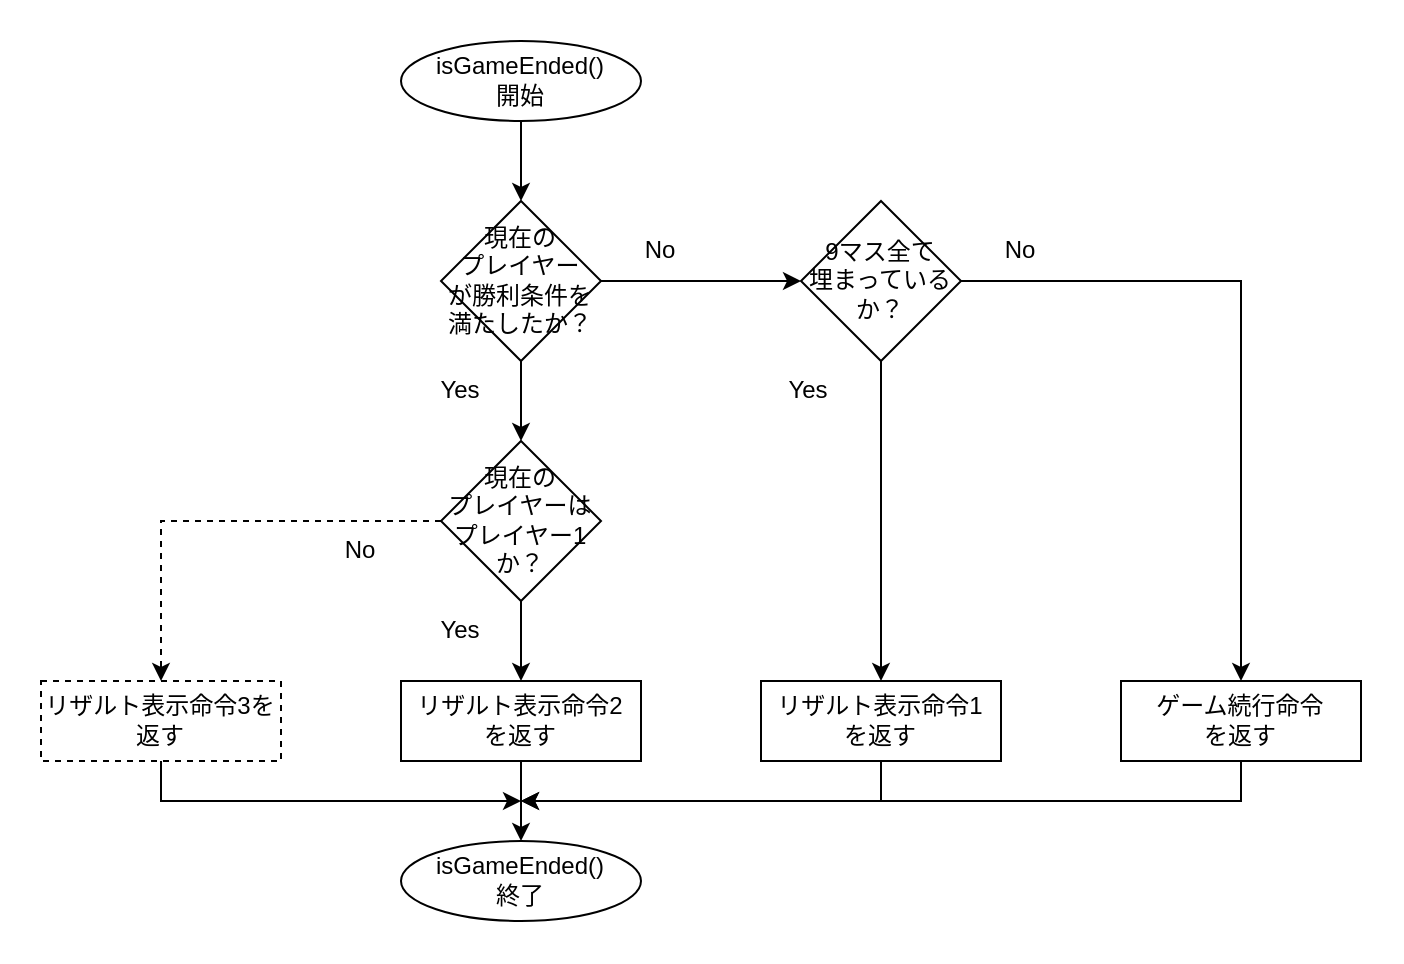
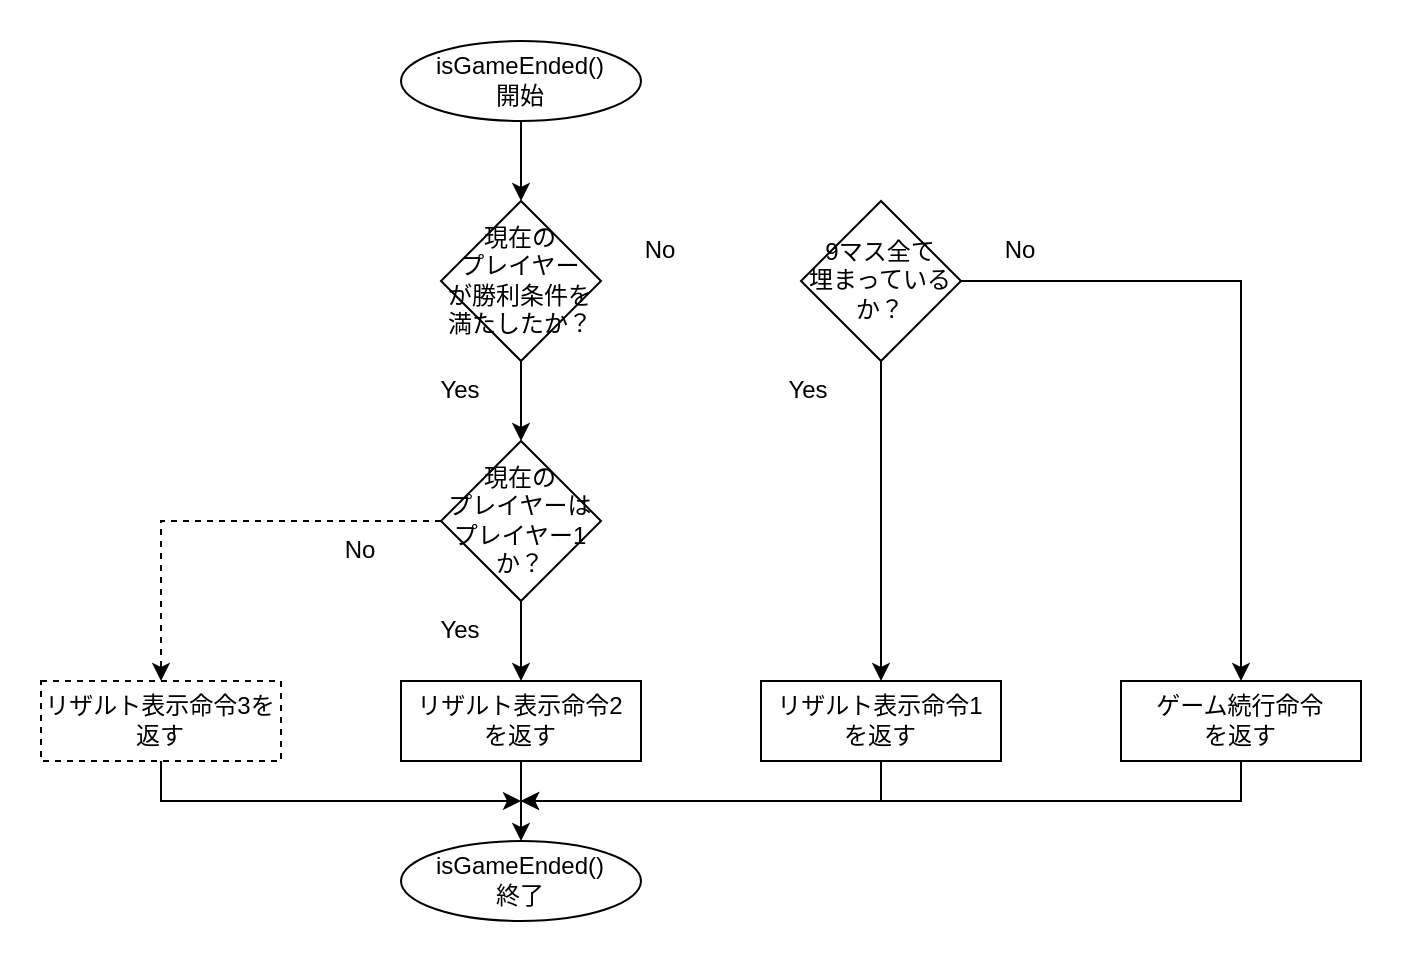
edge "現在の プレイヤー が勝利条件を満たしたか？" -> "9マス全て 埋まっているか？": removed
